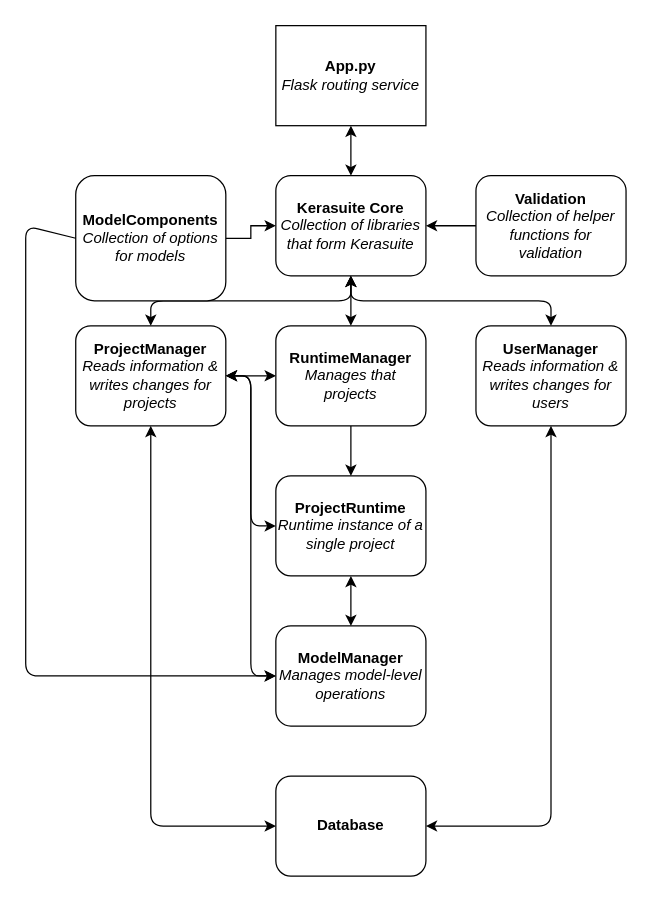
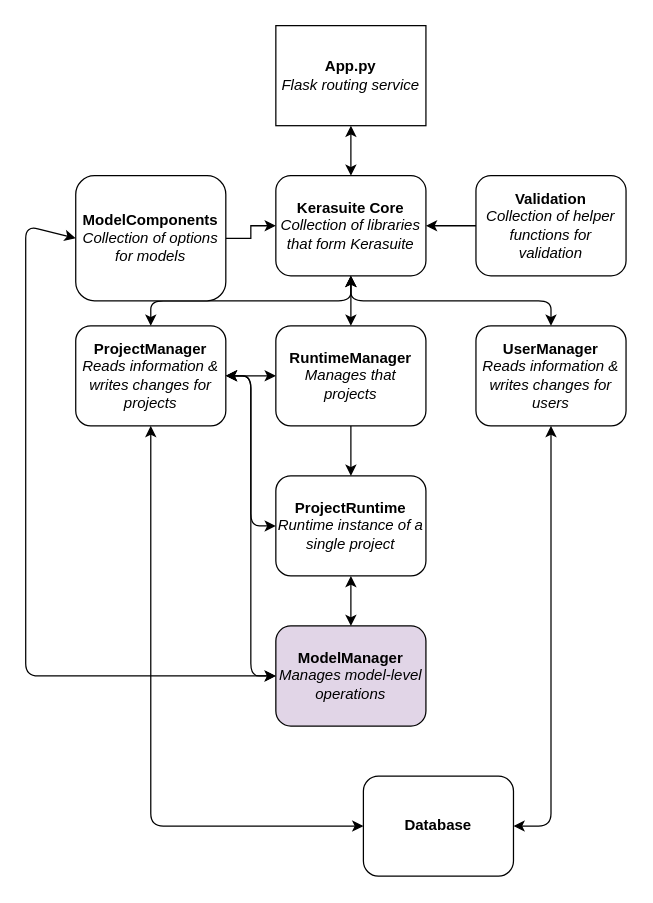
edge "ModelComponents Collection of options for models" -> "ModelManager Manages model-level operations": arrowhead none -> classic
node "ModelManager Manages model-level operations": fillcolor #ffffff -> #e1d5e7
node "Database": moved (351, 826) -> (438, 826)
